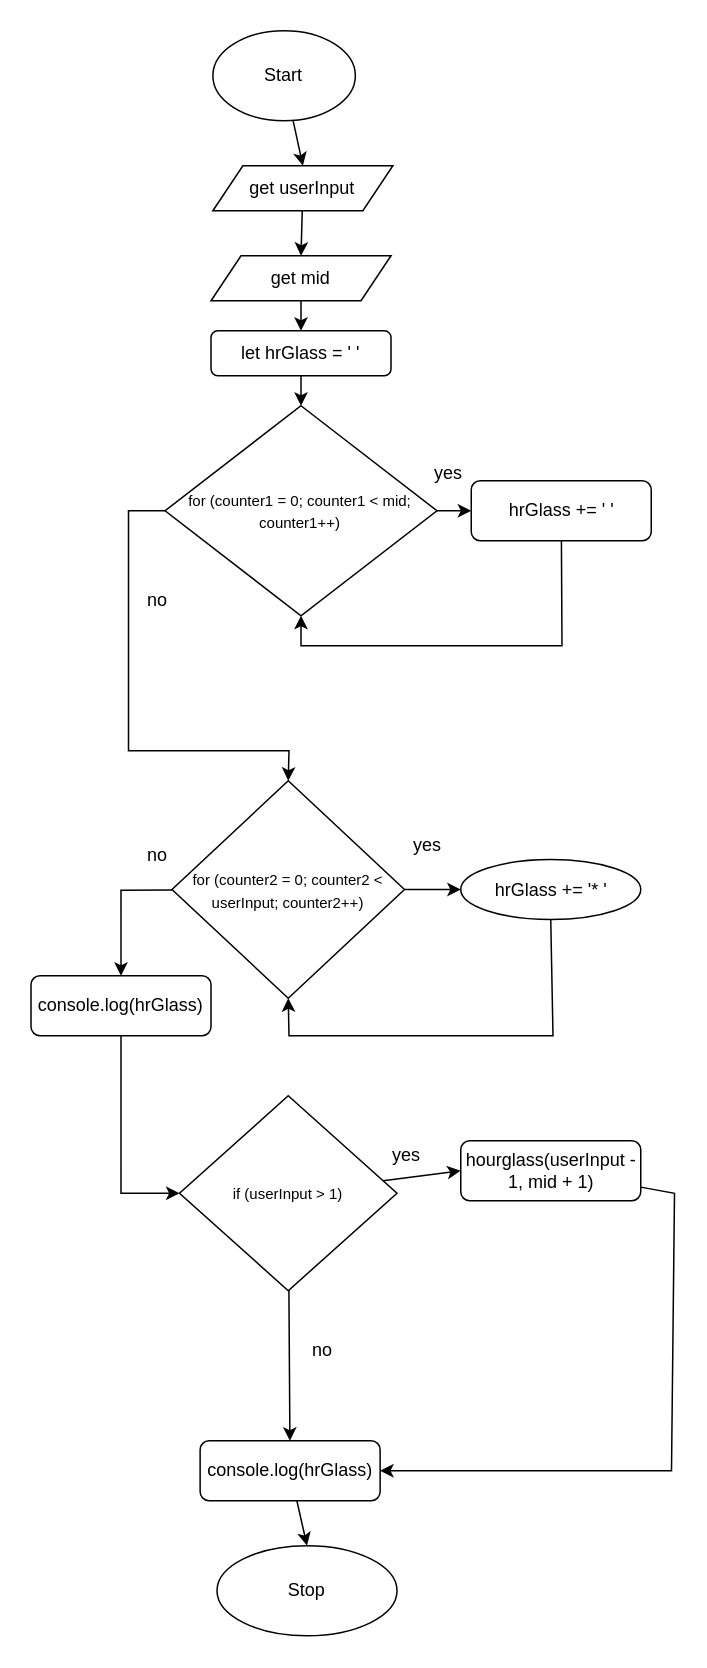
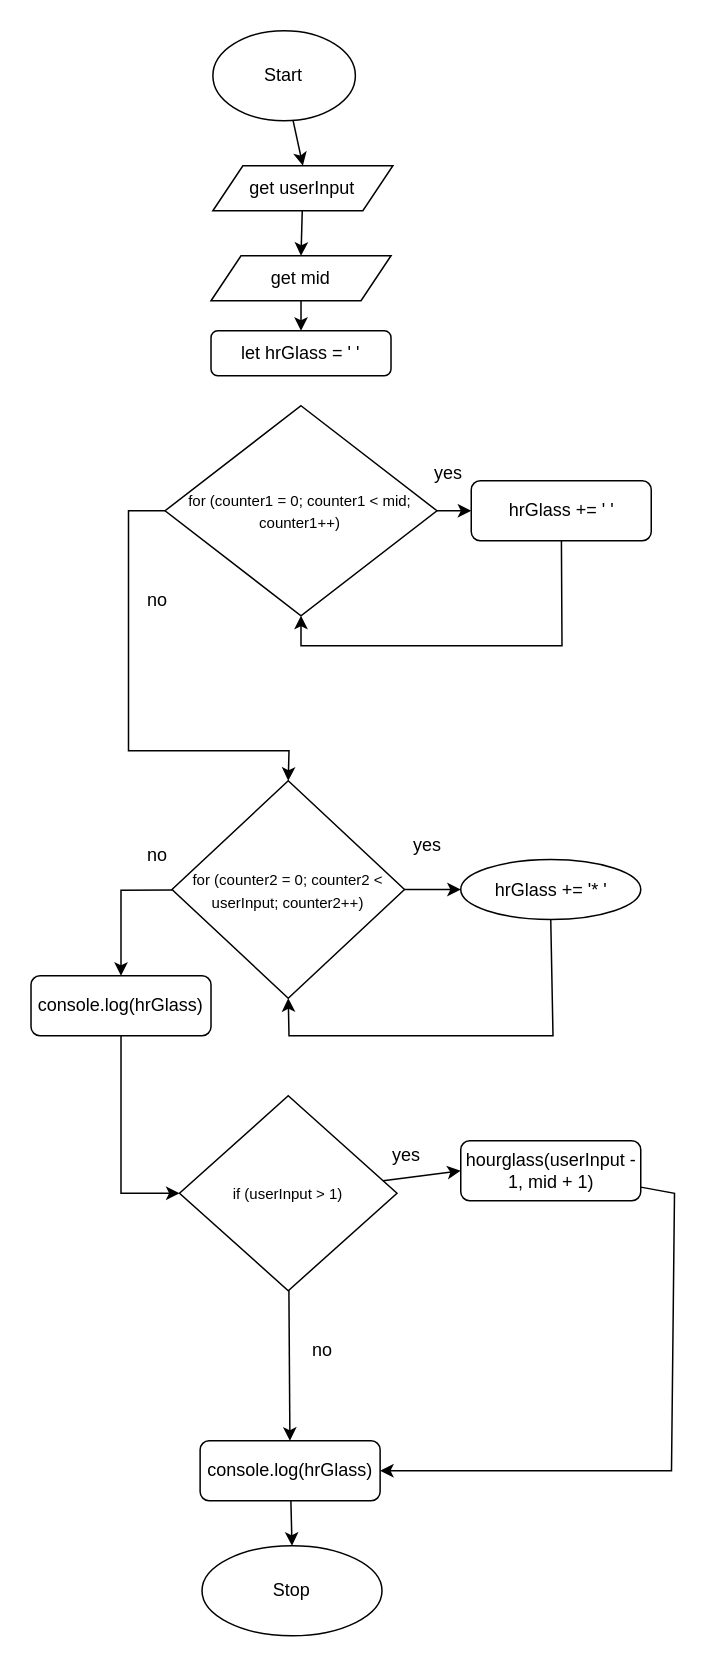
edge "let hrGlass = ' '" -> "for (counter1 = 0; counter1 < mid; counter1++)": removed
node "Stop": moved (307, 1591) -> (292, 1591)
